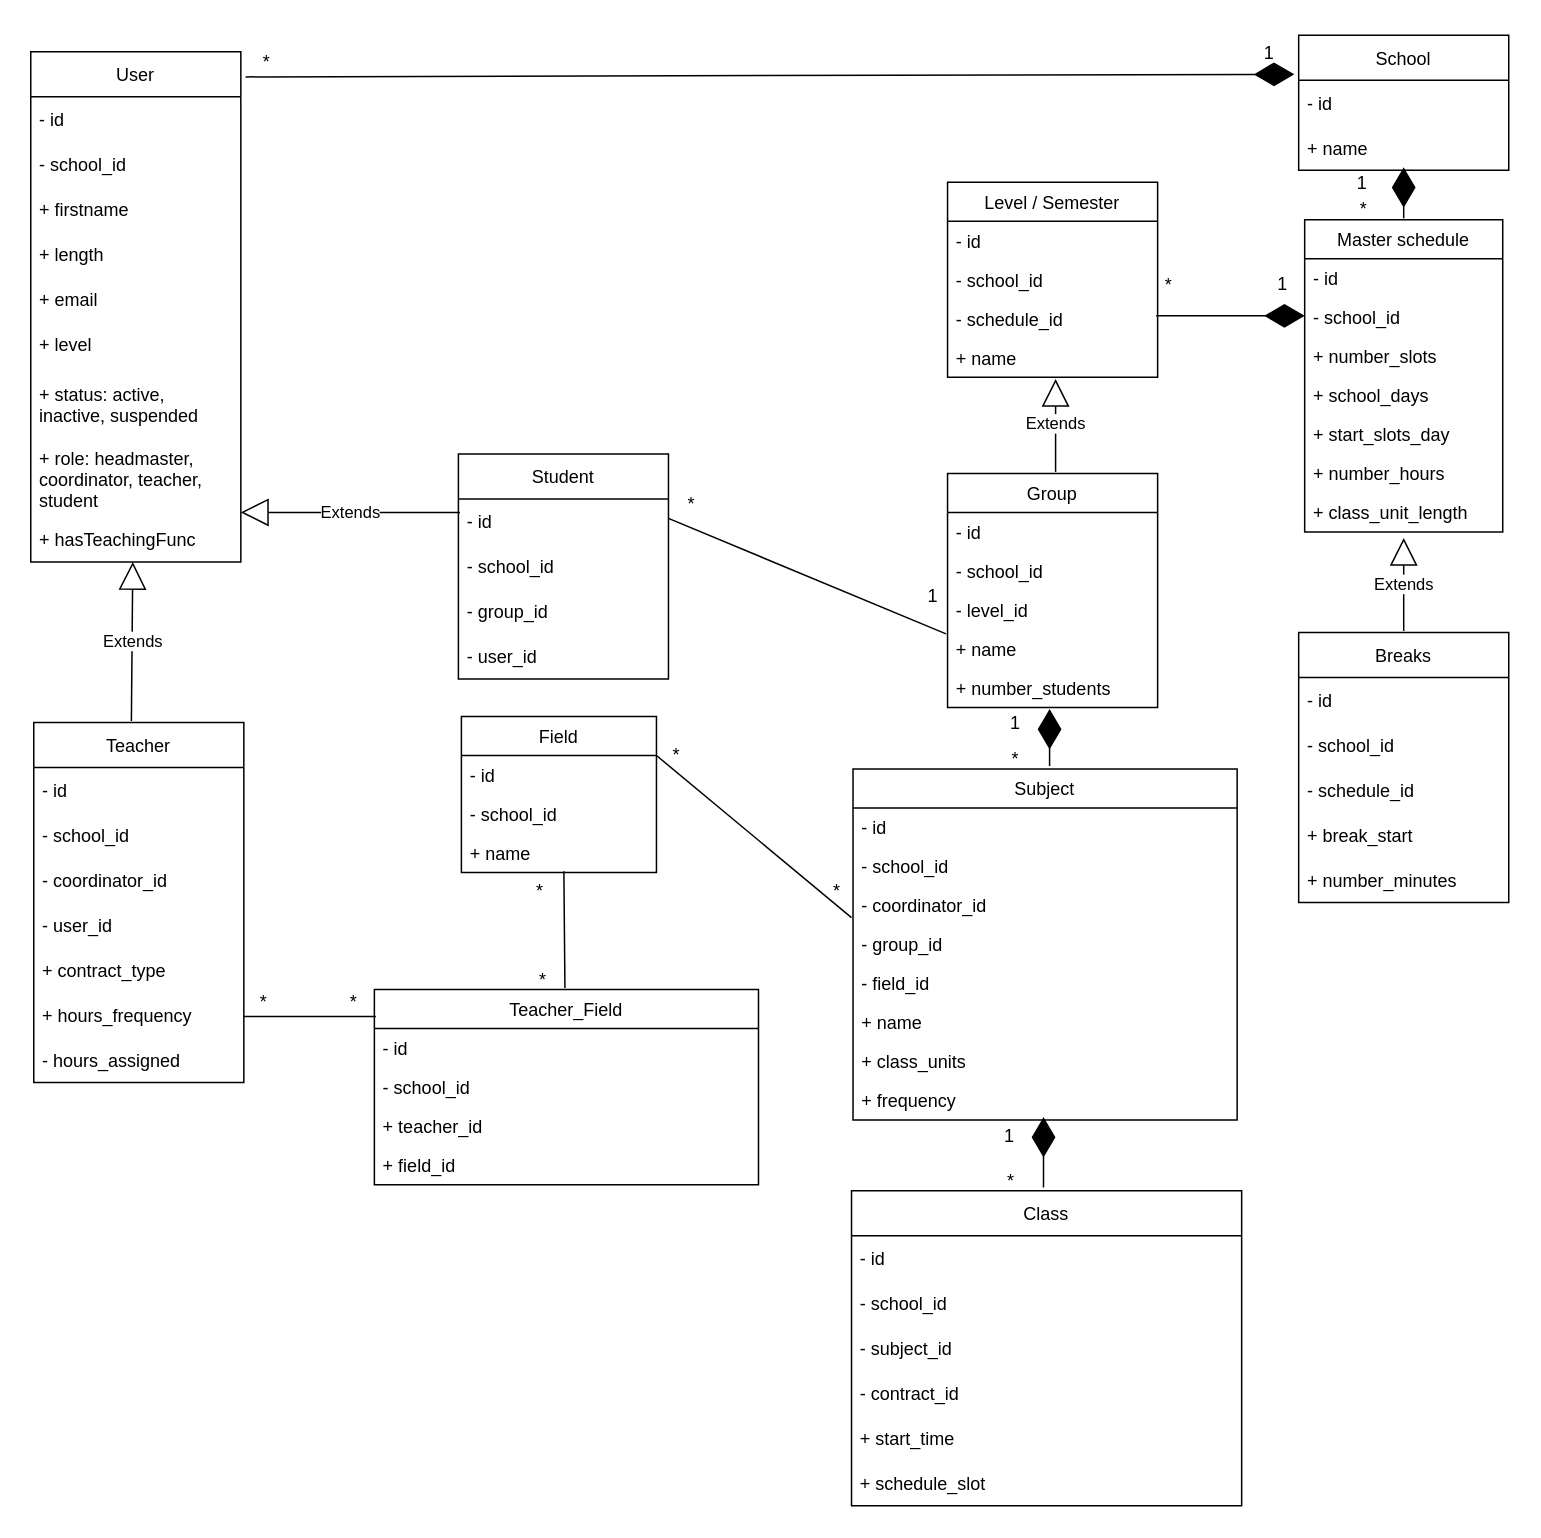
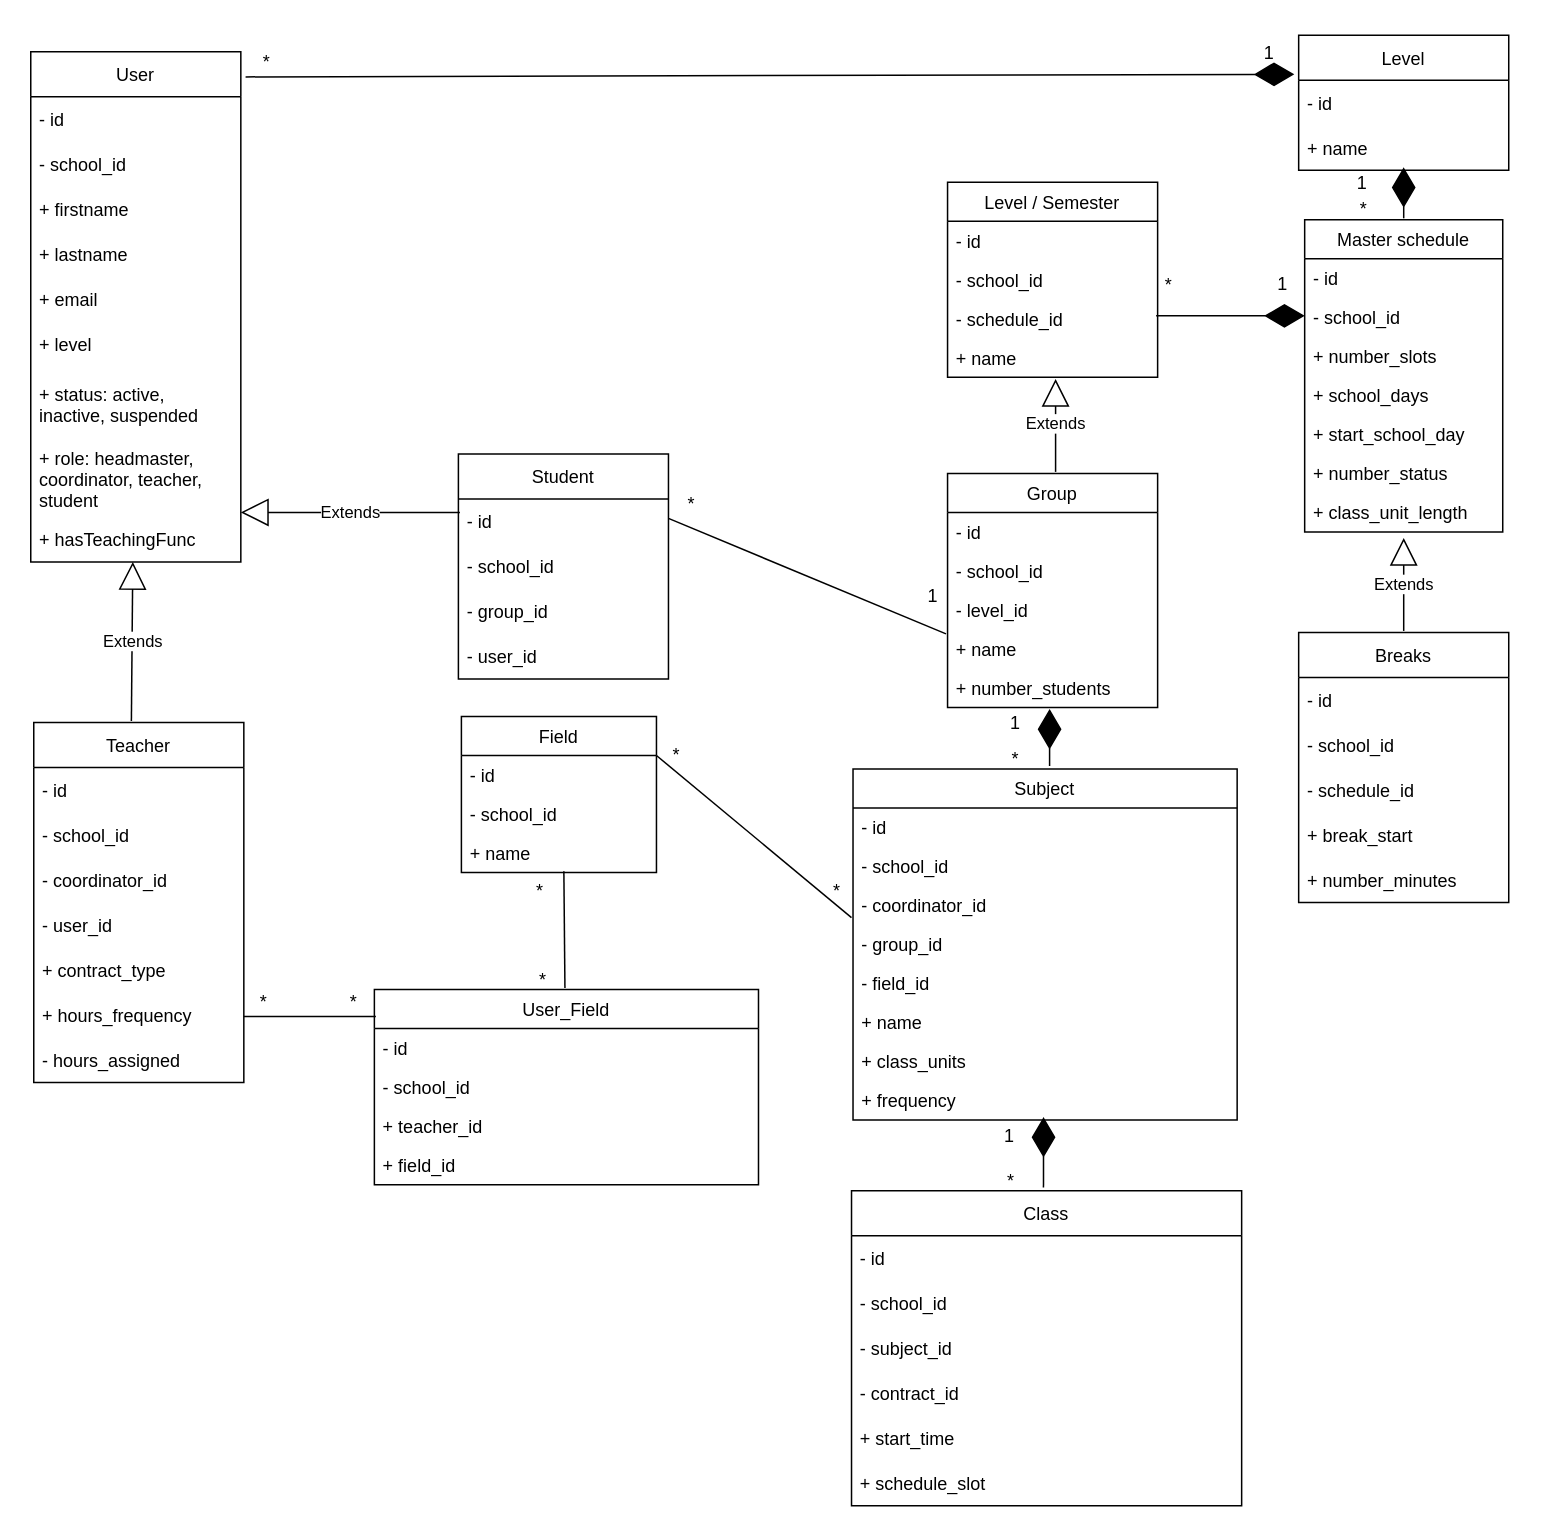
node "School": label "School" -> "Level"
node "+ length": label "+ length" -> "+ lastname"
node "+ start_slots_day": label "+ start_slots_day" -> "+ start_school_day"
node "+ number_hours": label "+ number_hours" -> "+ number_status"
node "Teacher_Field": label "Teacher_Field" -> "User_Field"
